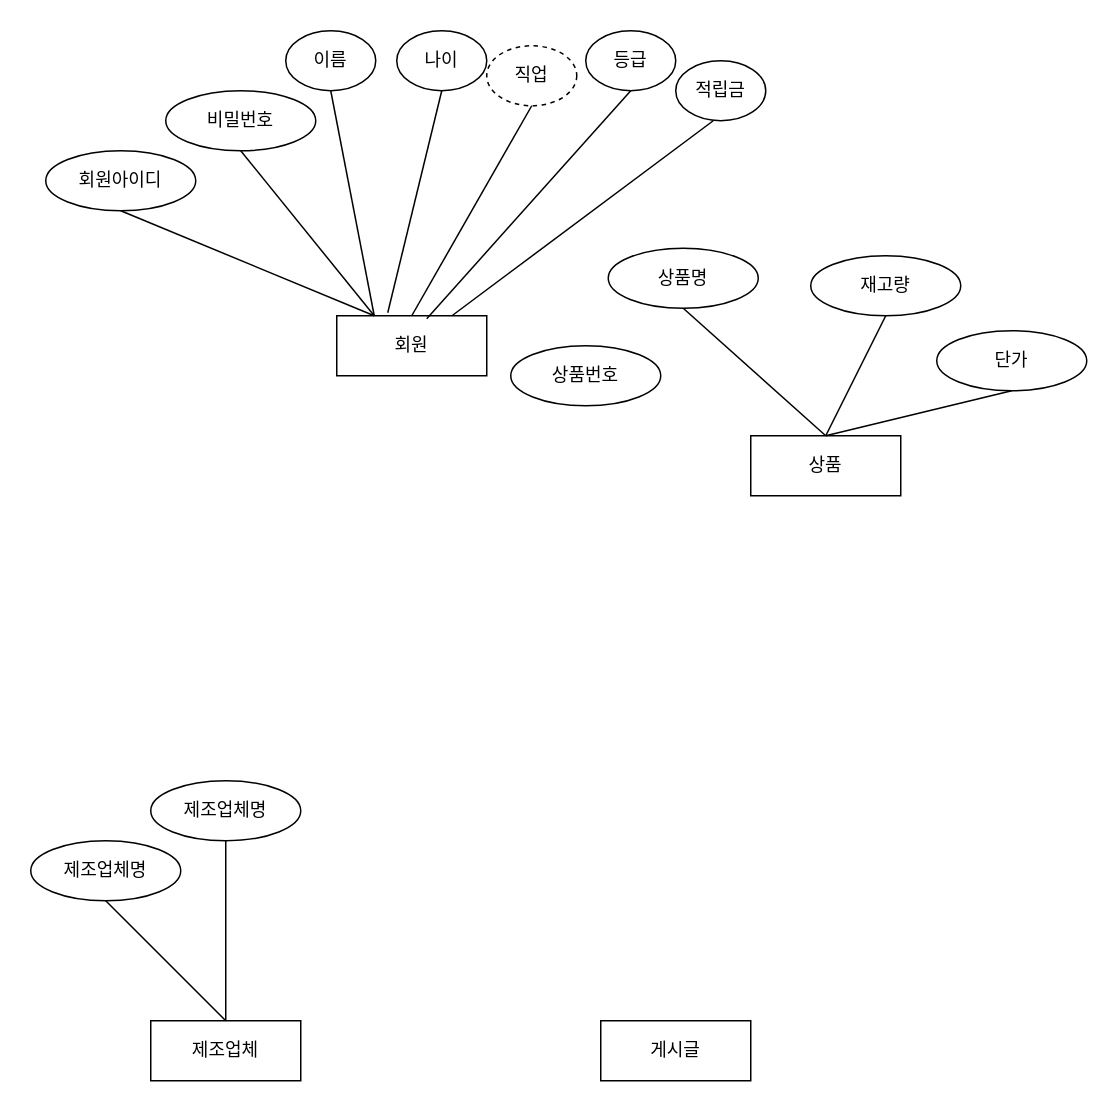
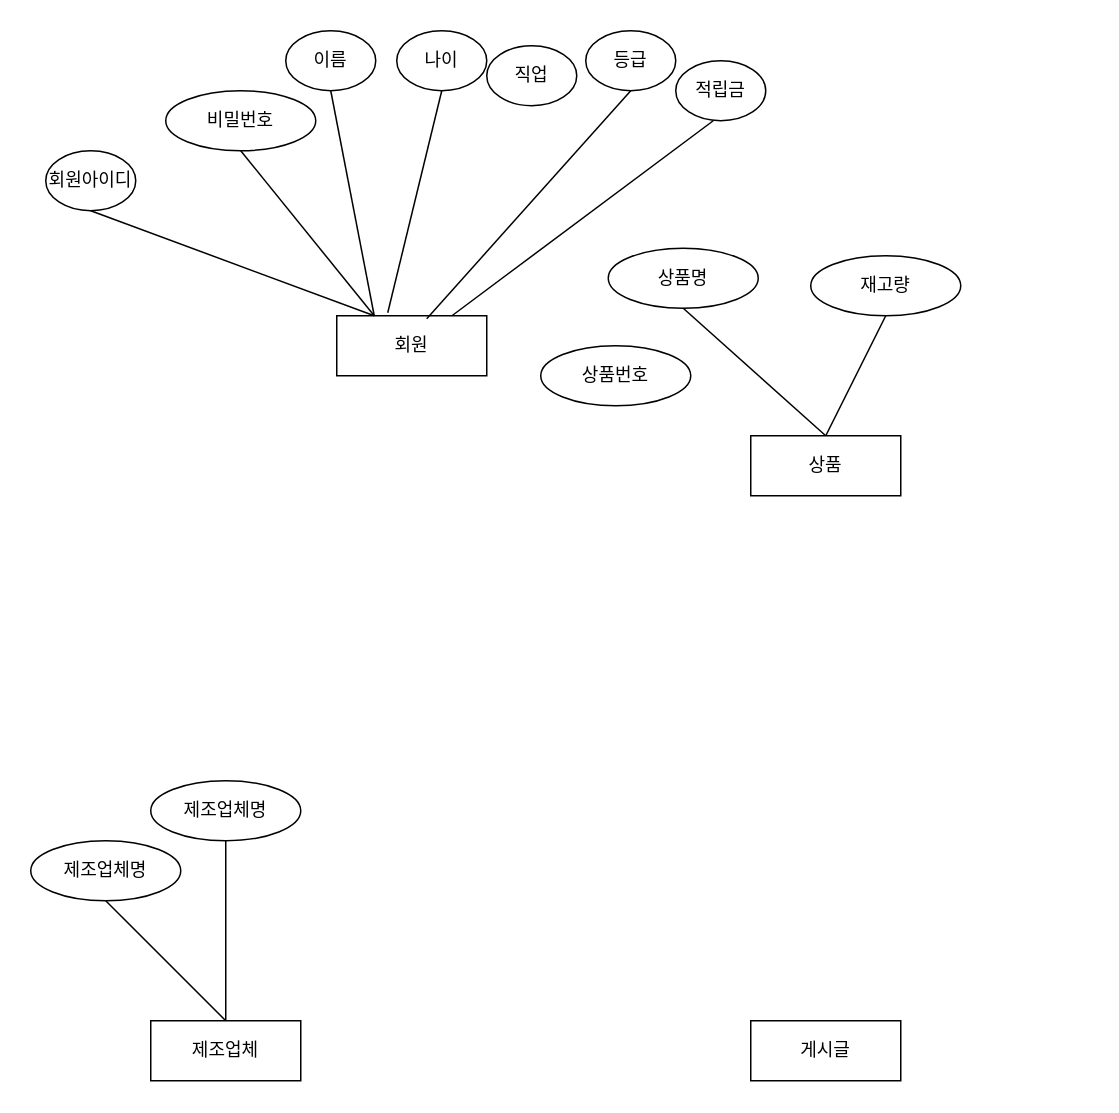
node "직업": style dashed -> solid
node "회원아이디": size 150x60 -> 90x60
edge "직업" -- "회원": removed
node "단가": removed
node "상품번호": moved (586, 376) -> (616, 376)
edge "단가" -- "상품": removed
node "게시글": moved (676, 1051) -> (826, 1051)
